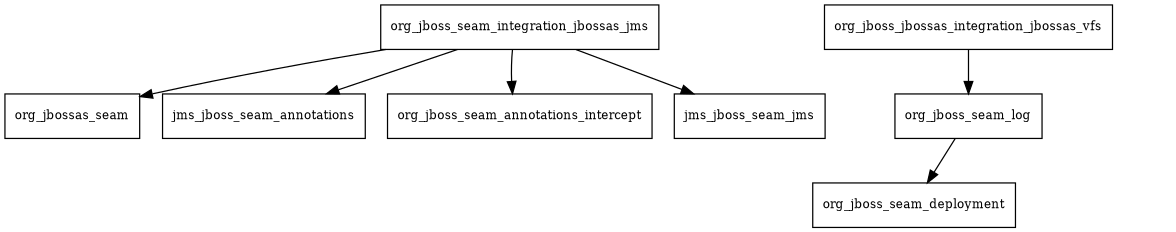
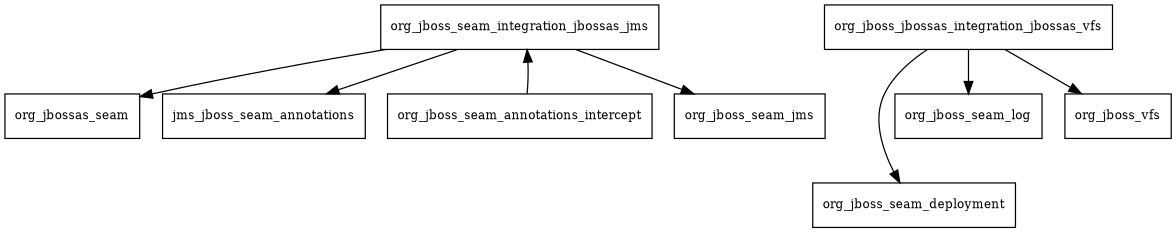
edge "org_jboss_seam_integration_jbossas_jms" -> "org_jboss_seam_annotations_intercept": reversed
node "jms_jboss_seam_jms": label "jms_jboss_seam_jms" -> "org_jboss_seam_jms"
node "org_jboss_vfs": added
edge "org_jboss_seam_log" -> "org_jboss_seam_deployment": now "org_jboss_jbossas_integration_jbossas_vfs" -> "org_jboss_seam_deployment"
